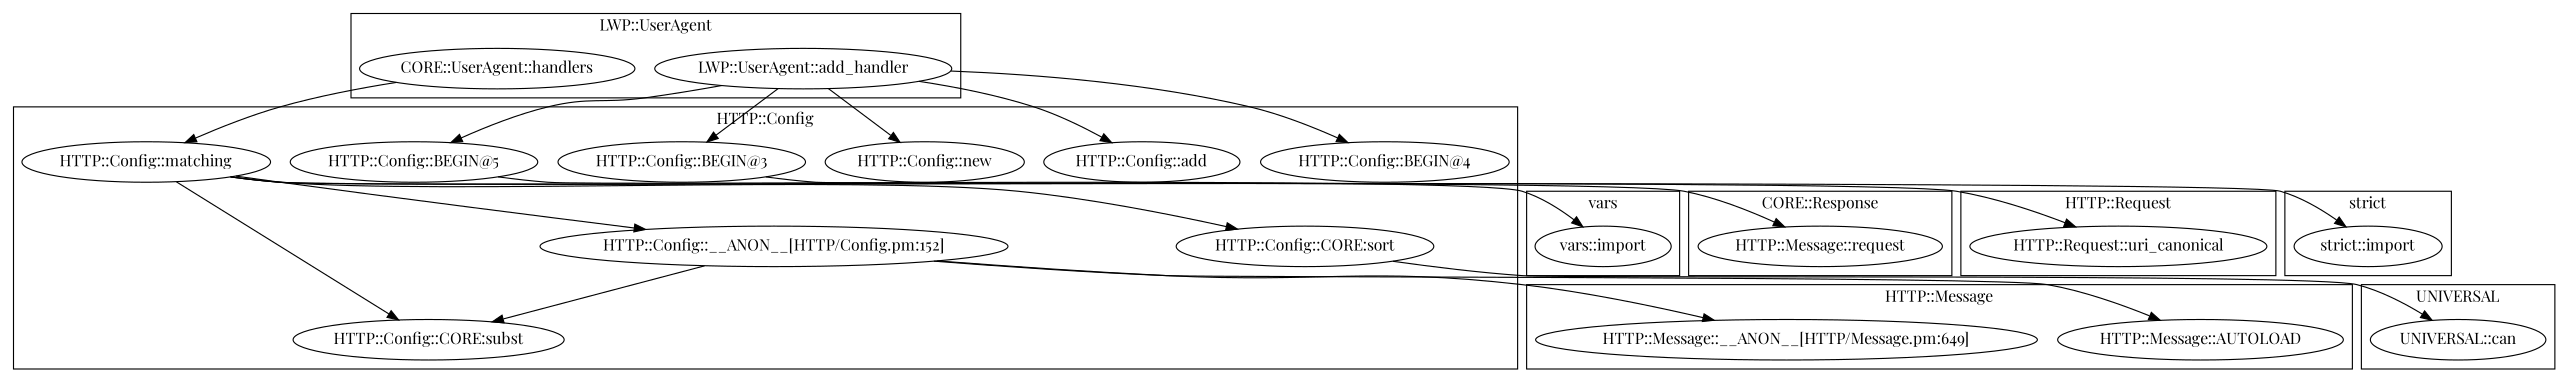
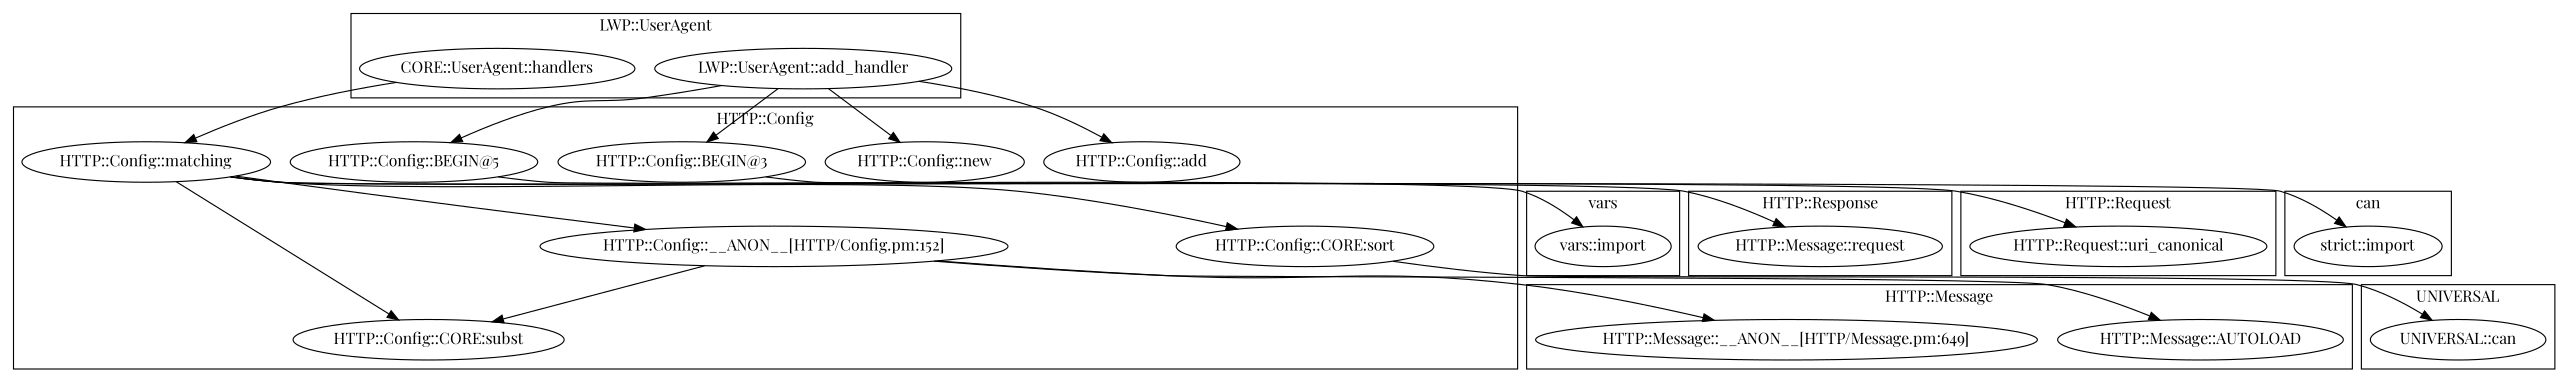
node "HTTP::Config::BEGIN@4": removed
cluster "CORE::Response": label "CORE::Response" -> "HTTP::Response"
cluster "strict": label "strict" -> "can"
